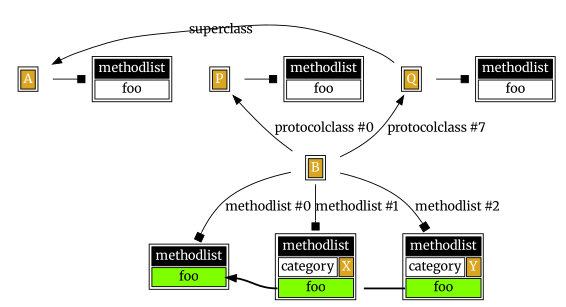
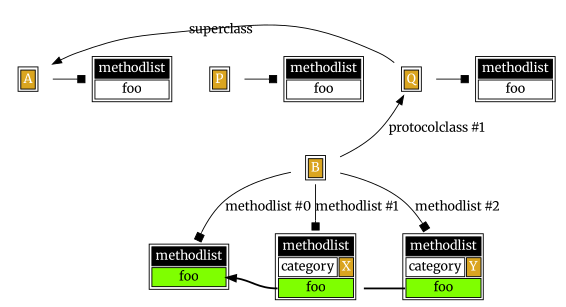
edge "B" -> "P": removed, label "protocolclass #0"
edge "B" -> "Q": label " protocolclass #7" -> " protocolclass #1"
